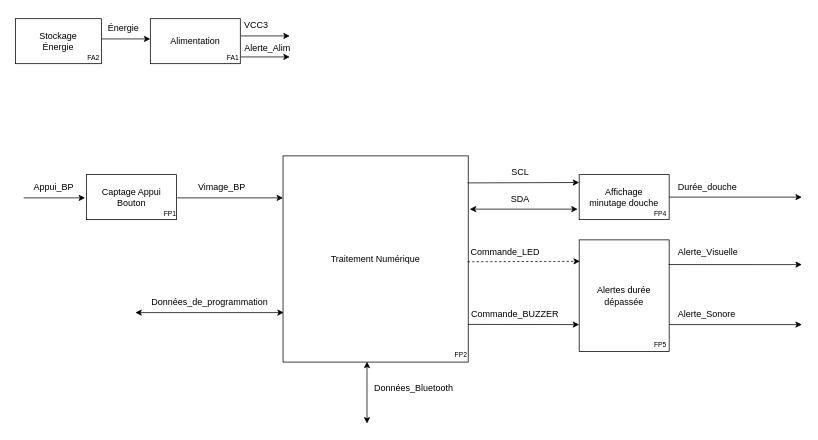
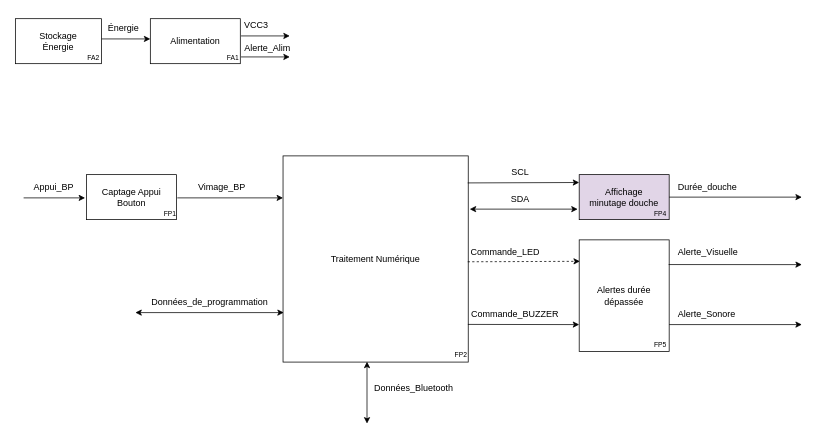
node "Affichage minutage douche": fillcolor #ffffff -> #e1d5e7
